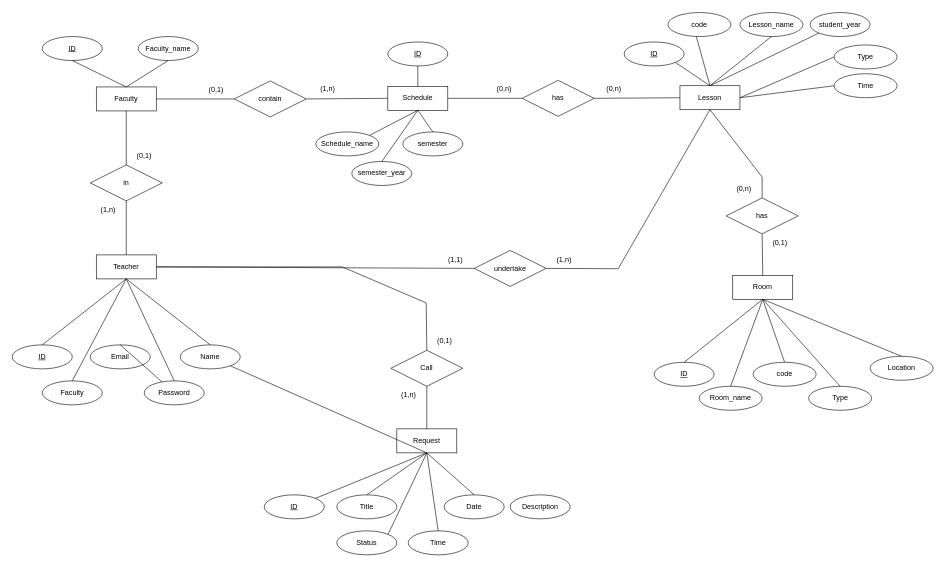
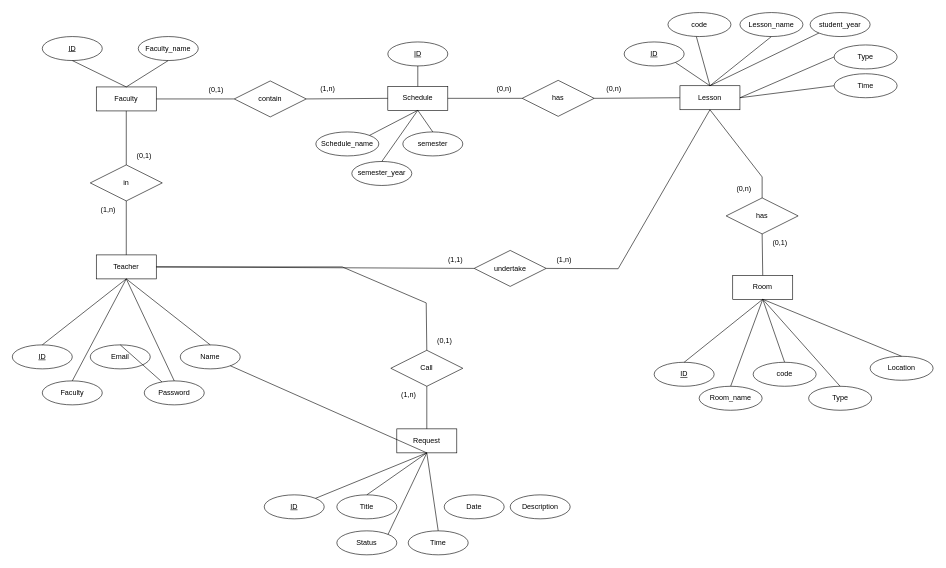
edge "Request" -- "Date": removed
